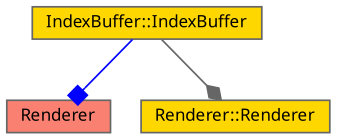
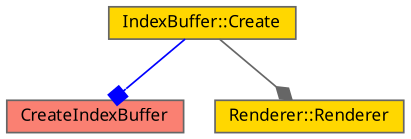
node "IndexBuffer::IndexBuffer": label "IndexBuffer::IndexBuffer" -> "IndexBuffer::Create"
node "Renderer": label "Renderer" -> "CreateIndexBuffer"
